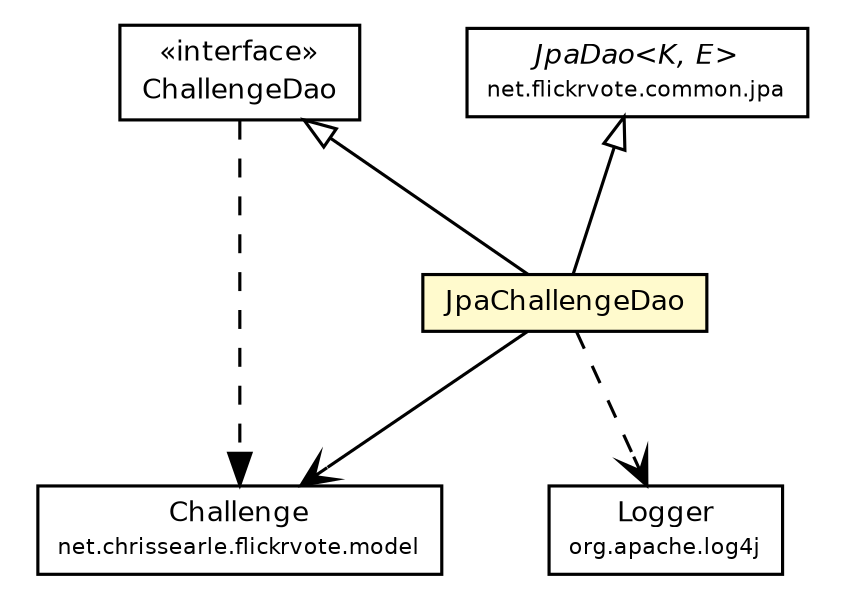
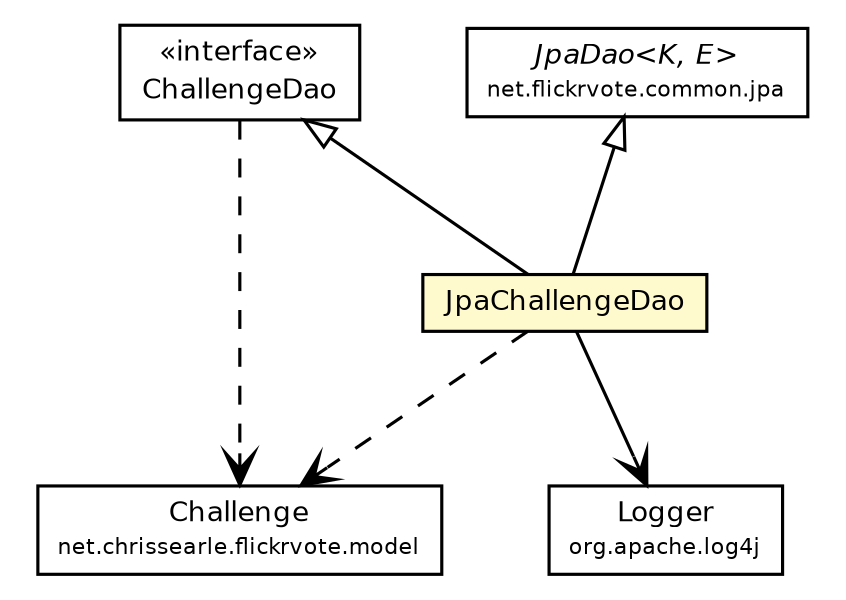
edge "ChallengeDao" -> "Challenge": arrowhead normal -> open
edge "JpaChallengeDao" -> "Logger": style dashed -> solid
edge "JpaChallengeDao" -> "Challenge": style solid -> dashed
